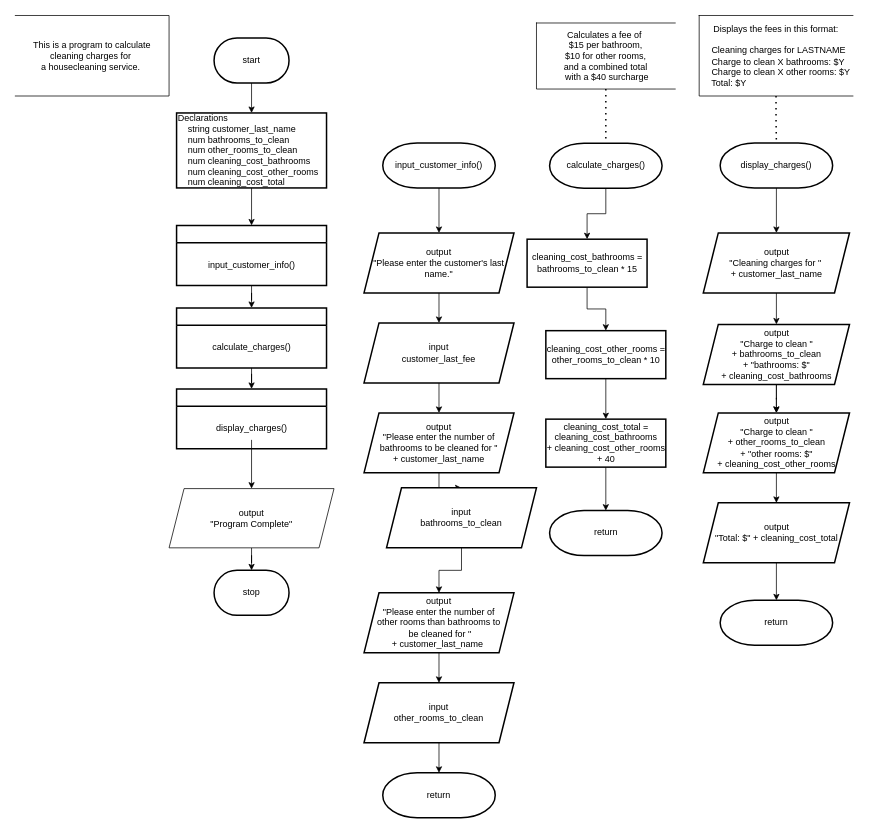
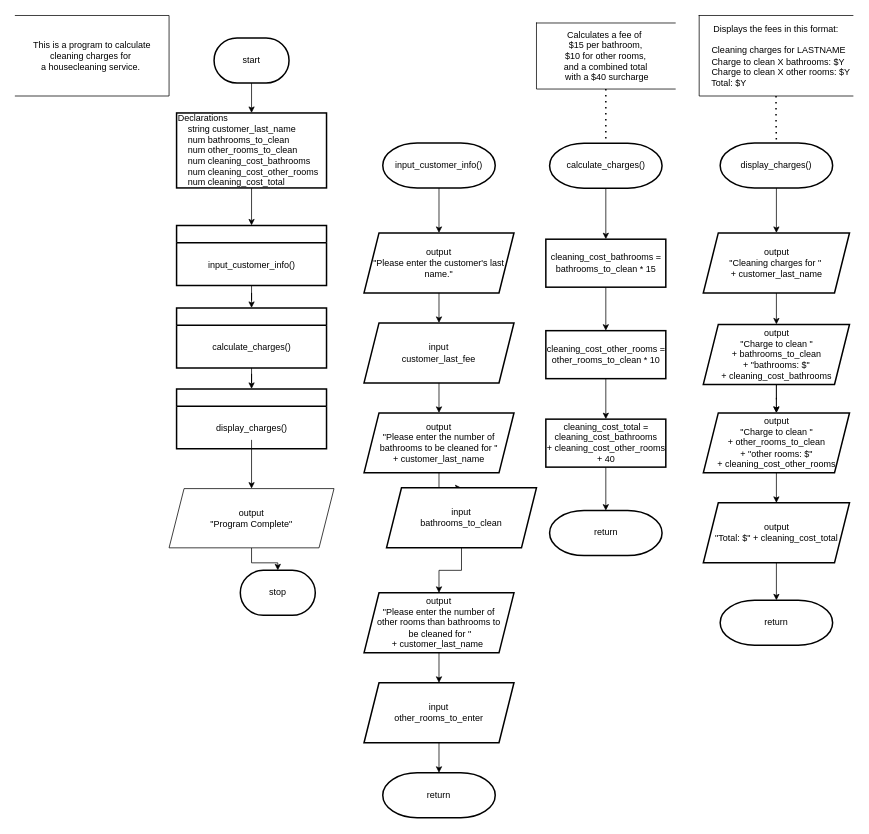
node "cleaning_cost_bathrooms = bathrooms_to_clean * 15": moved (587, 263) -> (606, 263)
node "stop": moved (252, 593) -> (278, 593)
node "input other_rooms_to_clean": label "input other_rooms_to_clean" -> "input other_rooms_to_enter"
